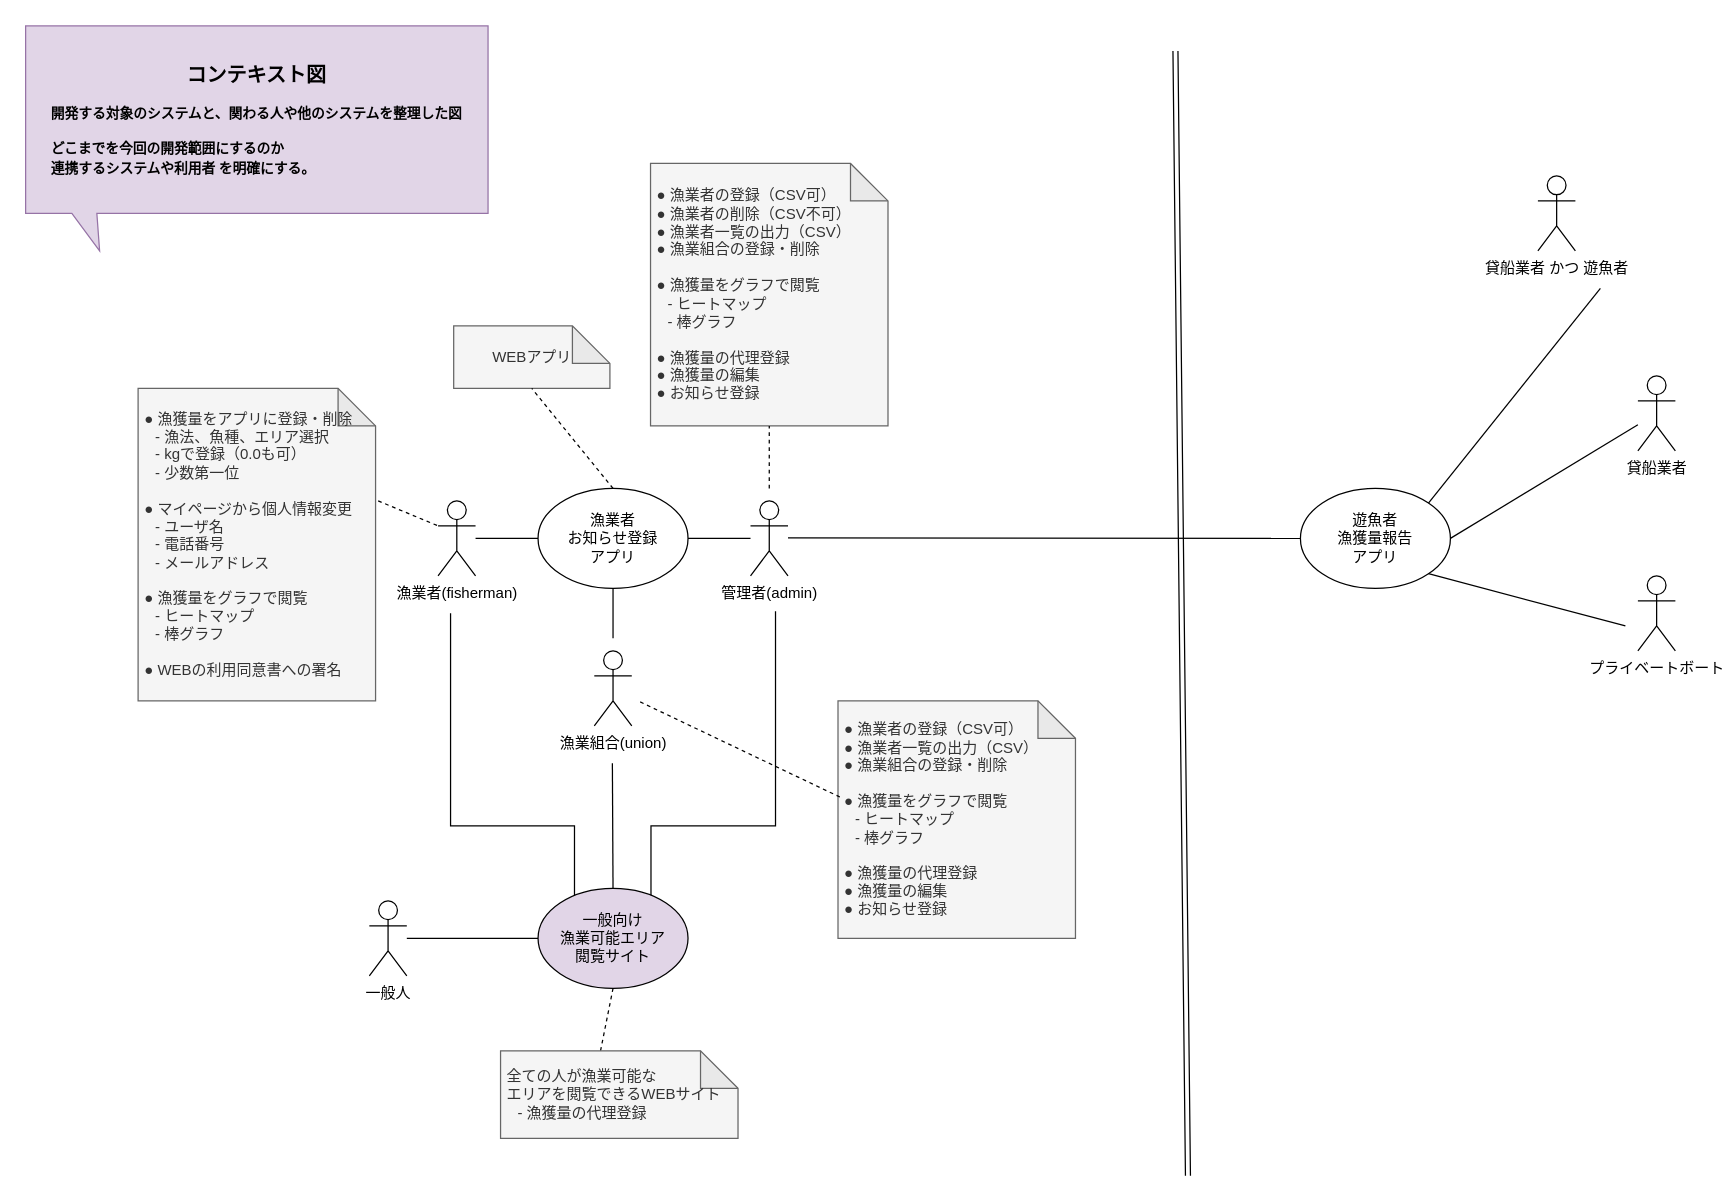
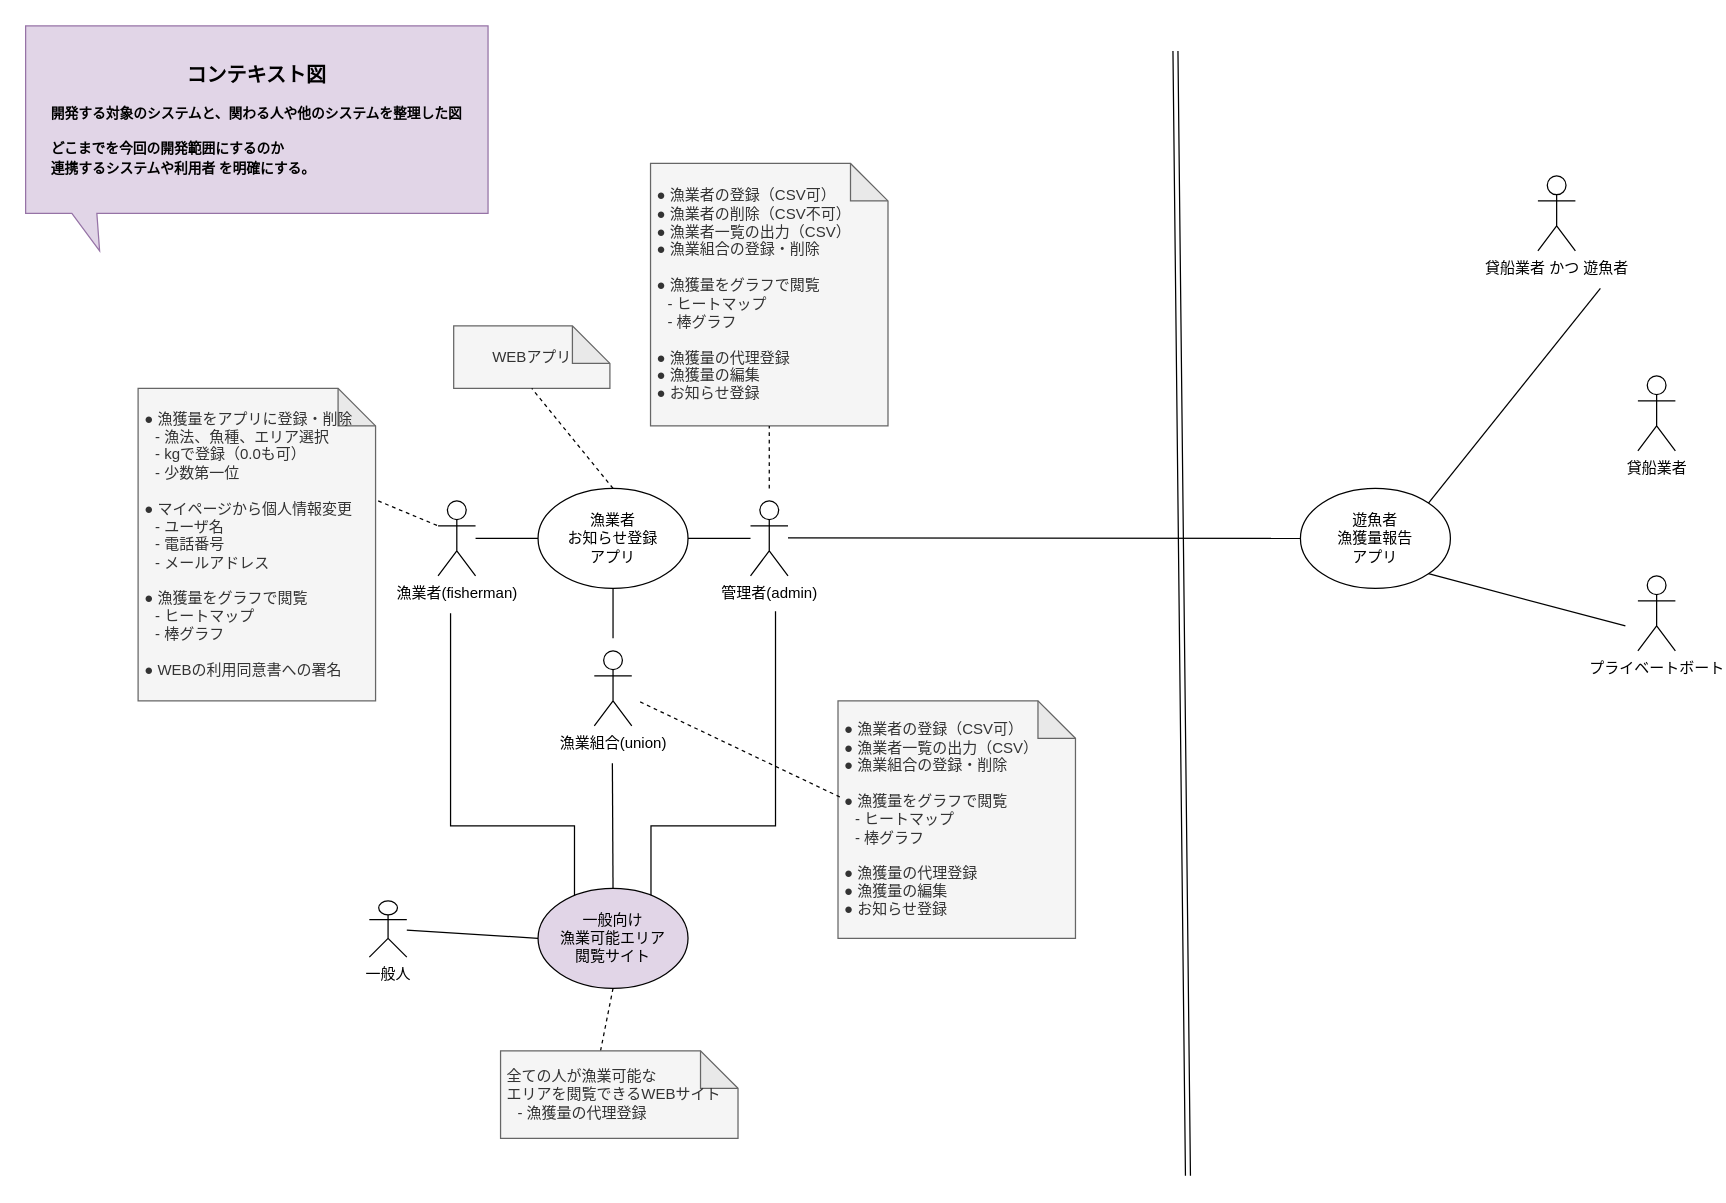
edge "貸船業者" -- "遊魚者 漁獲量報告 アプリ": removed
node "一般人": size 38x75 -> 38x56
